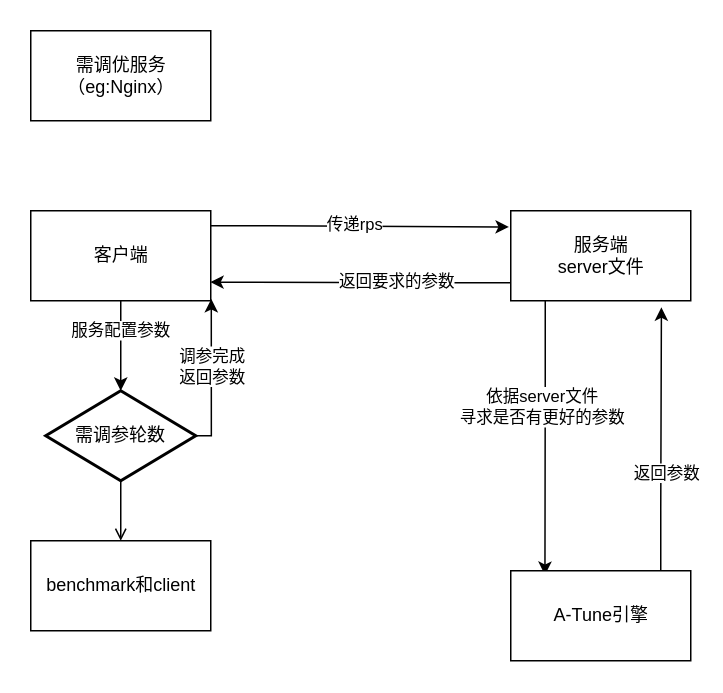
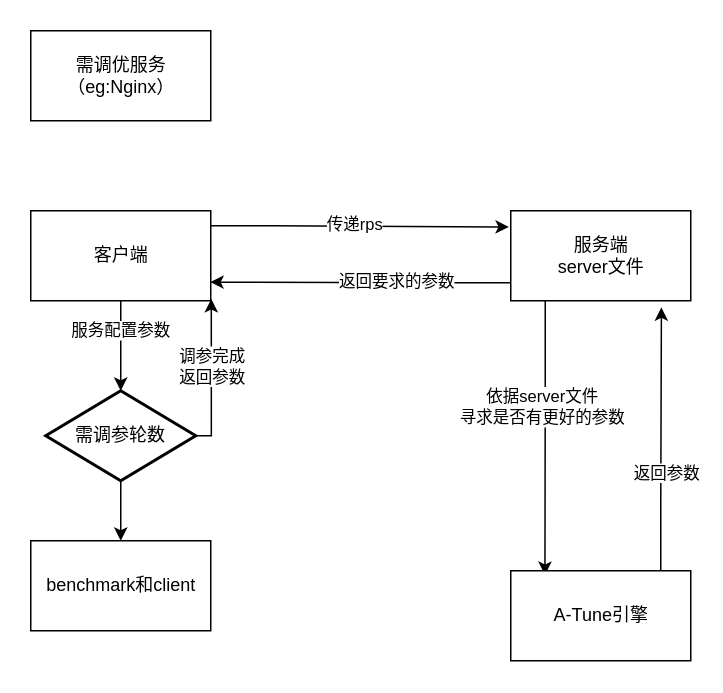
edge "需调参轮数" -> "benchmark和client": arrowhead open -> classic
